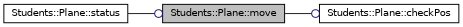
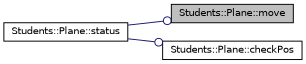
edge "Students::Plane::move" -> "Students::Plane::checkPos": now "Students::Plane::status" -> "Students::Plane::checkPos"
